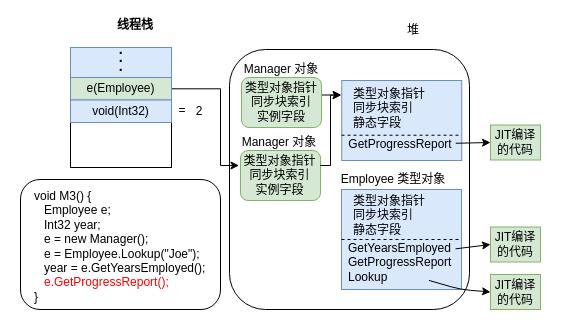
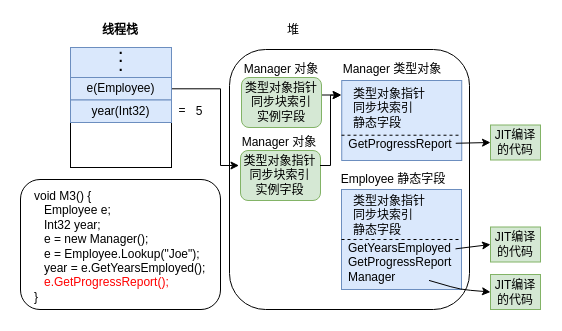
node "线程栈": moved (136, 26) -> (121, 31)
node "堆": moved (414, 31) -> (294, 31)
node "Manager 类型对象": added
node "e(Employee)": fillcolor #d5e8d4 -> #dae8fc
node "void(Int32)": label "void(Int32)" -> "year(Int32)"
node "2": label "2" -> "5"
node "Employee 类型对象": label "Employee 类型对象" -> "Employee 静态字段"
node "GetYearsEmployed GetProgressReport Lookup": label "GetYearsEmployed GetProgressReport Lookup" -> "GetYearsEmployed GetProgressReport Manager"
